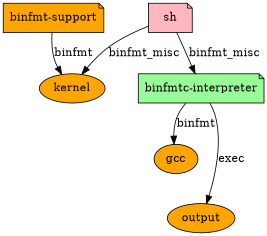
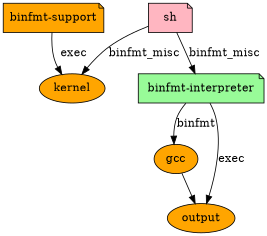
edge "binfmt-support" -> "kernel": label "binfmt" -> "exec"
node "binfmtc-interpreter": label "binfmtc-interpreter" -> "binfmt-interpreter"
edge "gcc" -> "output": added
